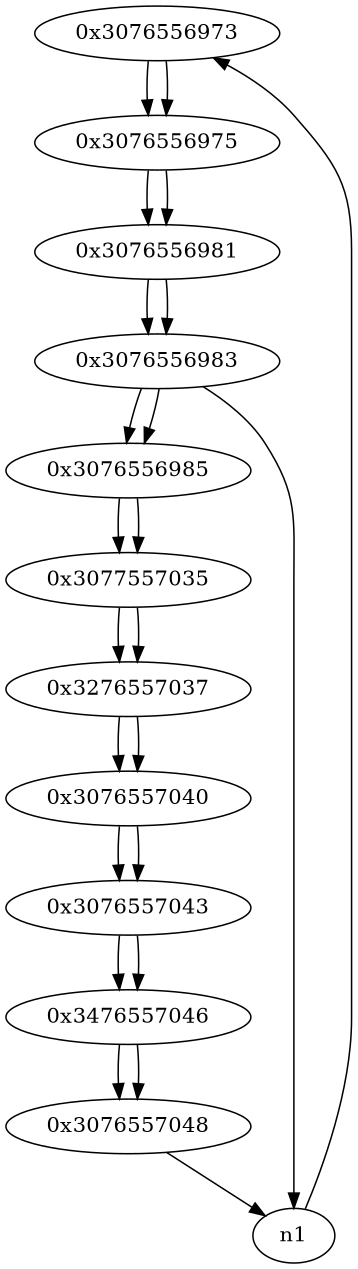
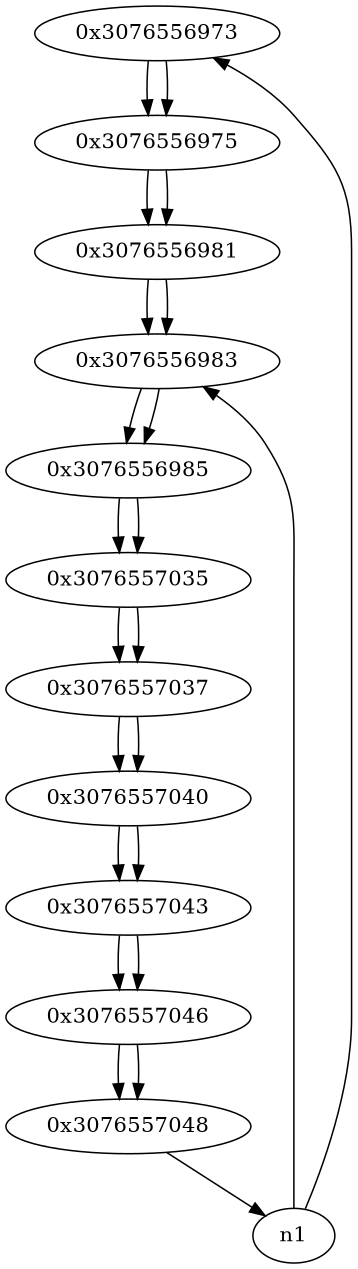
node "0x3077557035": label "0x3077557035" -> "0x3076557035"
node "0x3276557037": label "0x3276557037" -> "0x3076557037"
edge "0x3076556983" -> "n1": reversed
node "0x3476557046": label "0x3476557046" -> "0x3076557046"
